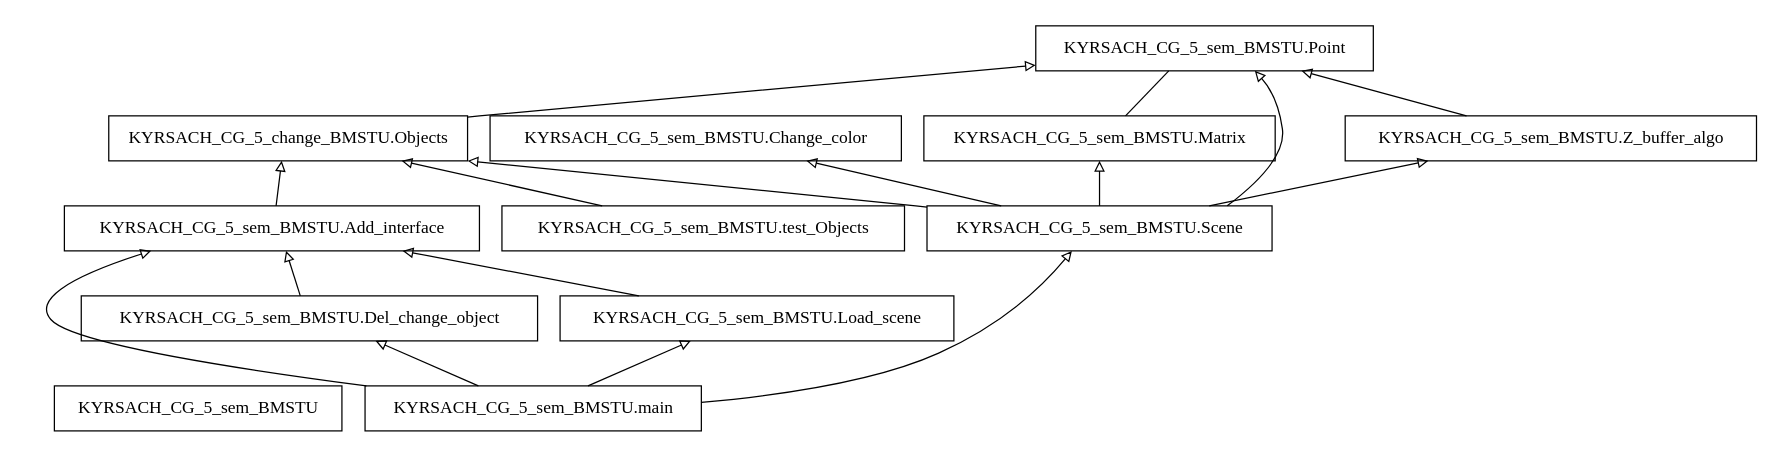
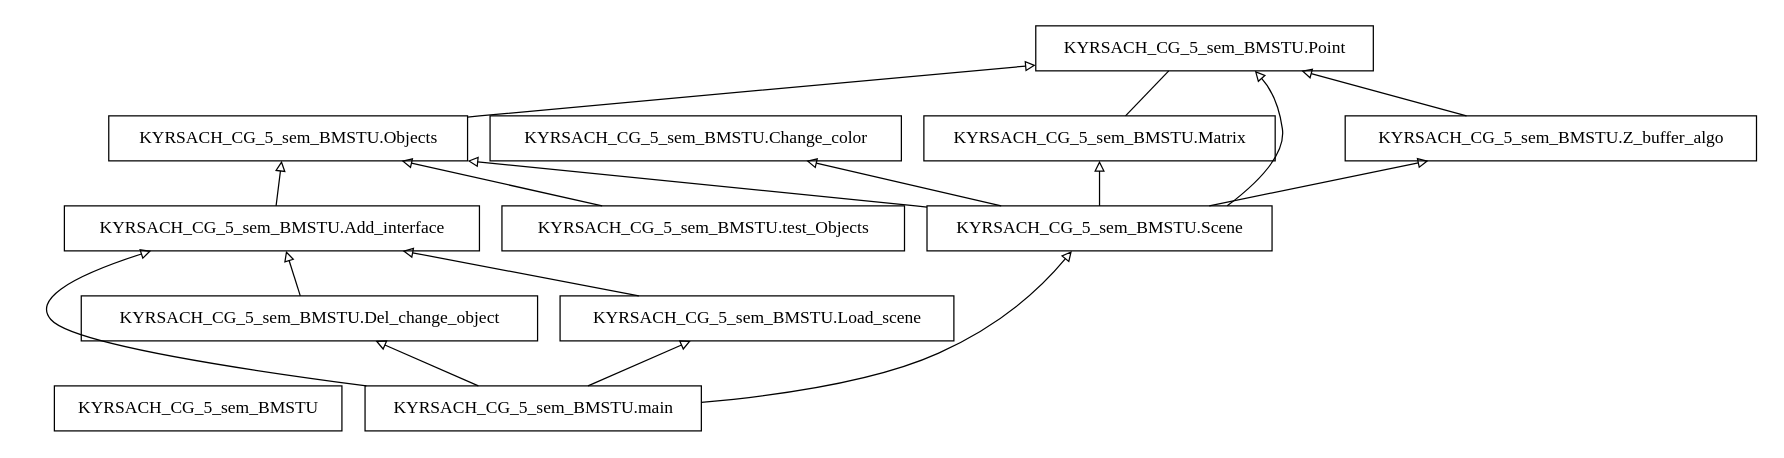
node "KYRSACH_CG_5_change_BMSTU.Objects": label "KYRSACH_CG_5_change_BMSTU.Objects" -> "KYRSACH_CG_5_sem_BMSTU.Objects"
